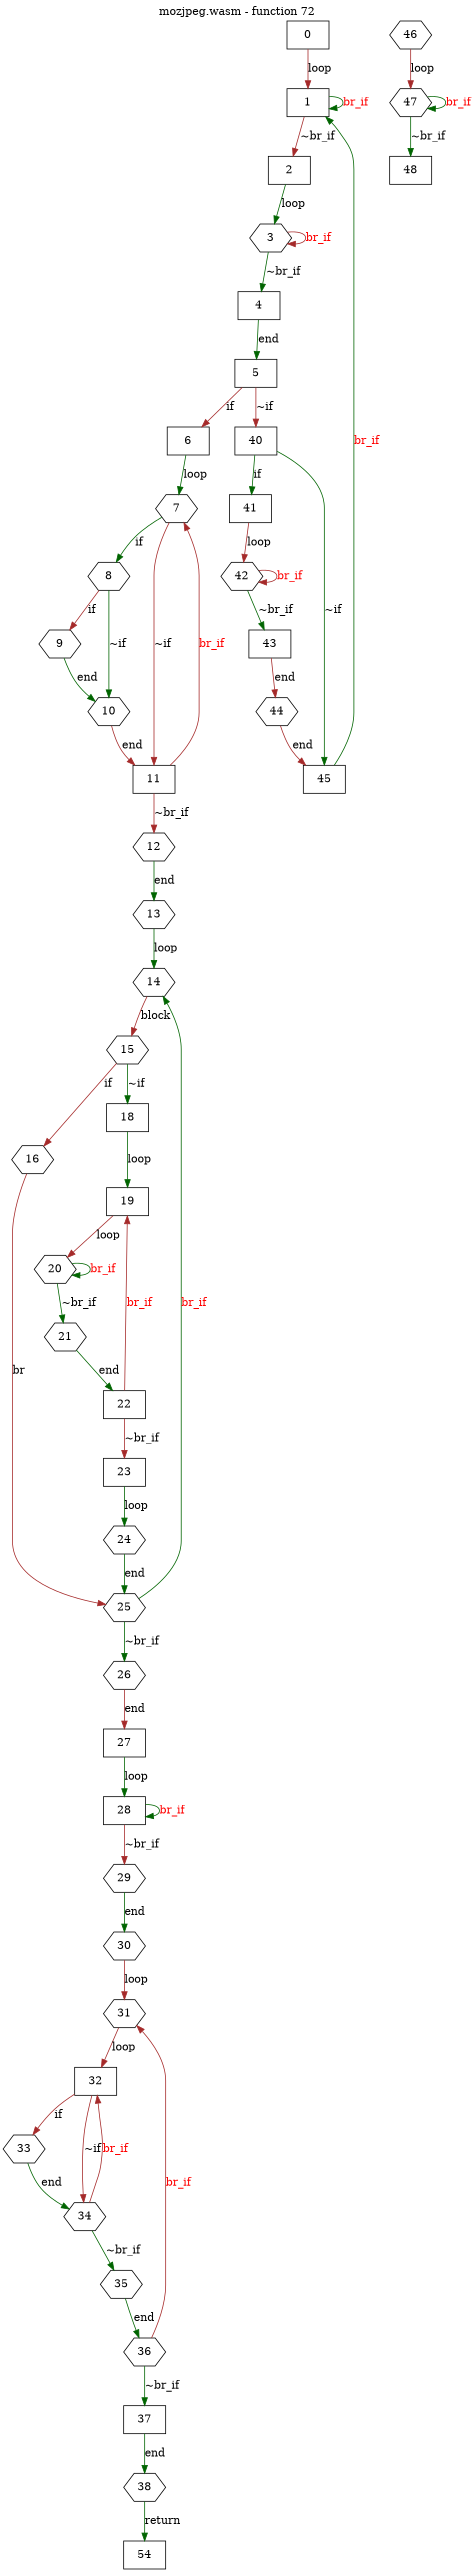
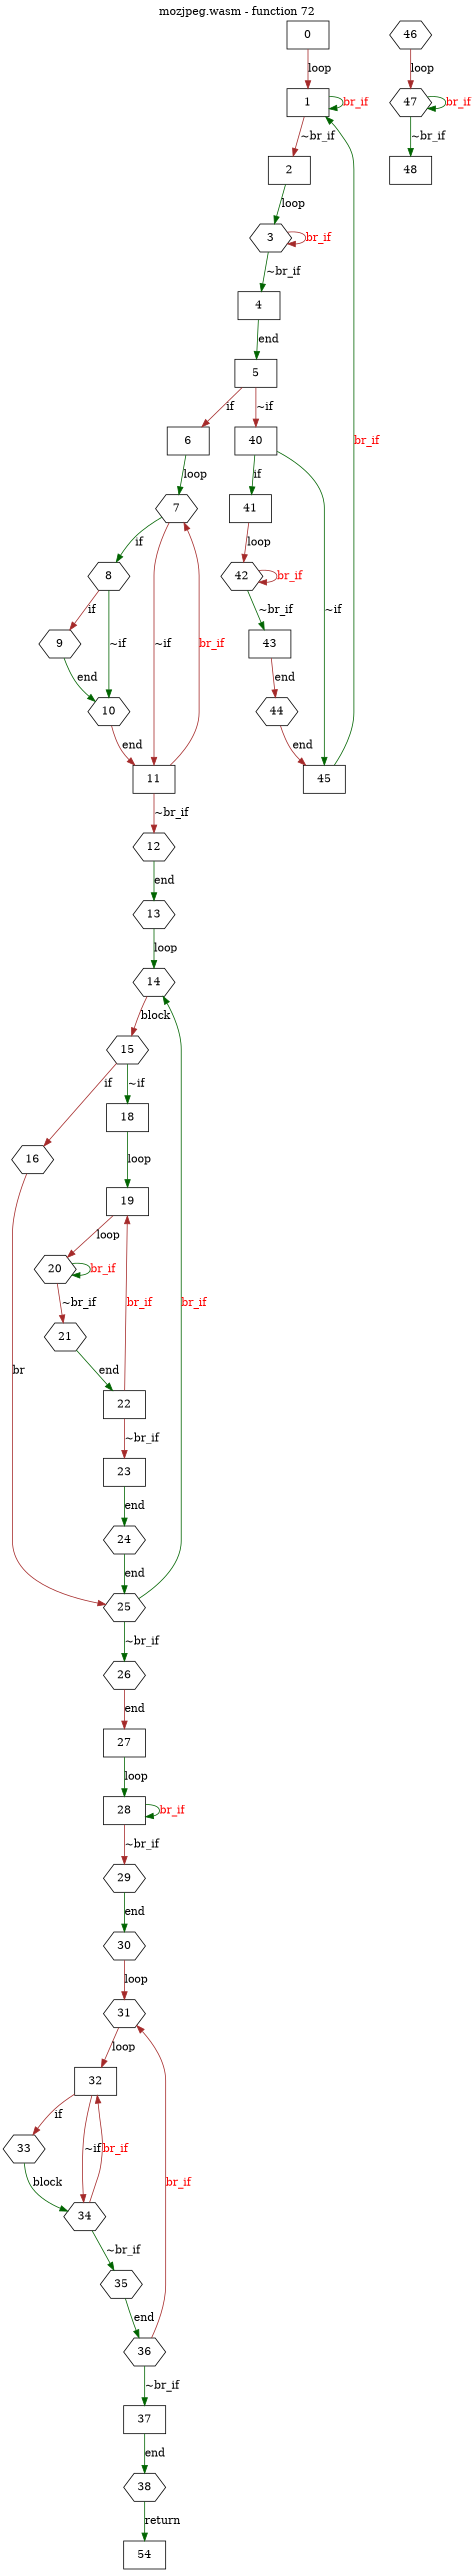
edge "20" -> "21": color darkgreen -> brown
edge "23" -> "24": label "loop" -> "end"
edge "33" -> "34": label "end" -> "block"
